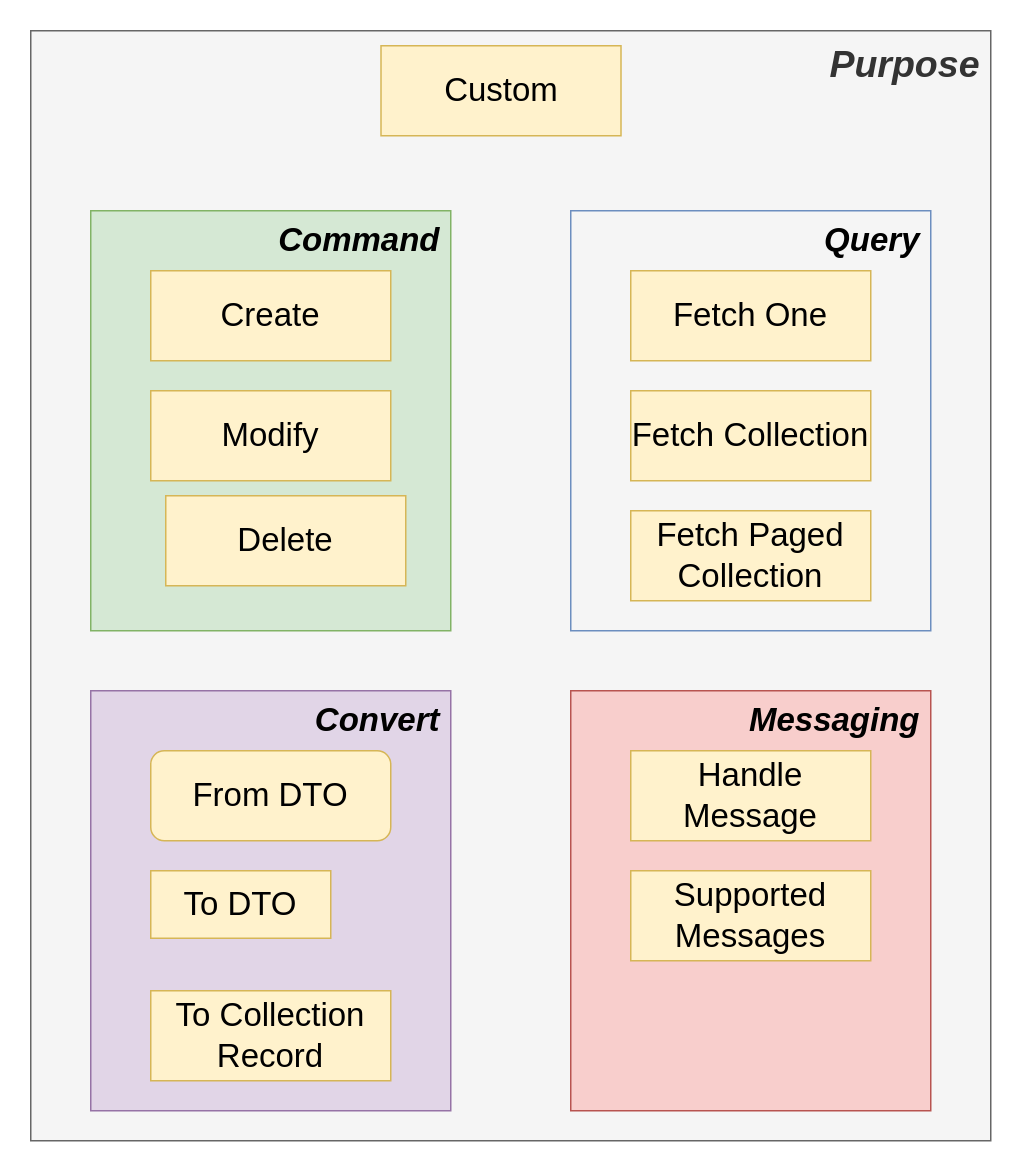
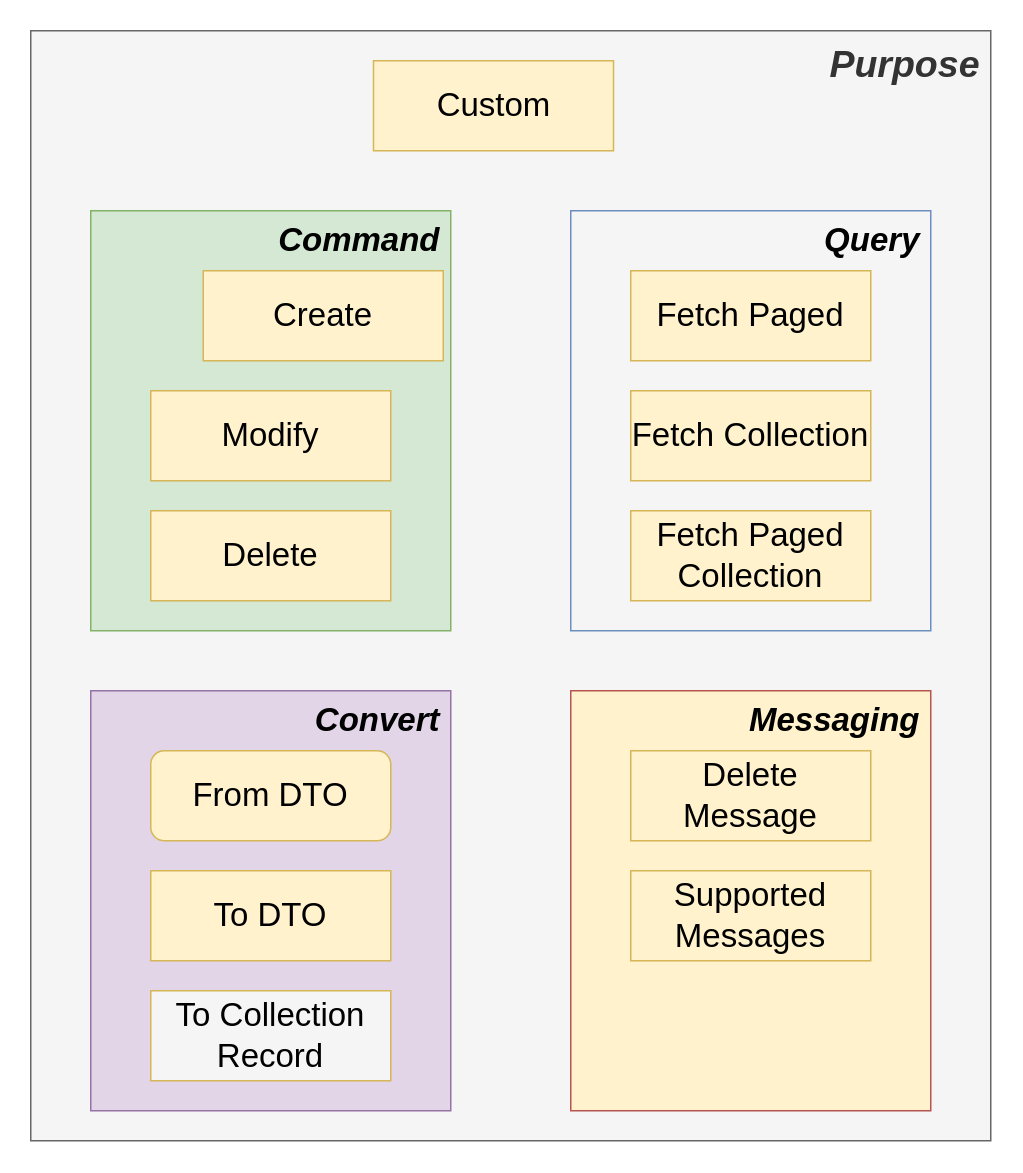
node "Custom": moved (501, 91) -> (494, 106)
node "Create": moved (271, 316) -> (323, 316)
node "Fetch One": label "Fetch One" -> "Fetch Paged"
node "Delete": moved (286, 541) -> (271, 556)
node "Messaging": fillcolor #f8cecc -> #fff2cc
node "Handle Message": label "Handle Message" -> "Delete Message"
node "To DTO": size 180x68 -> 240x90
node "To Collection Record": fillcolor #fff2cc -> #f5f5f5
